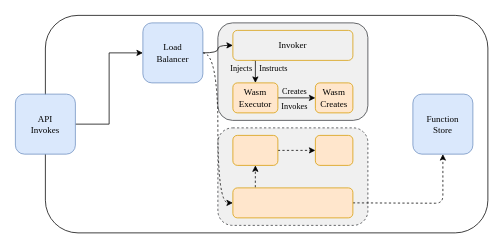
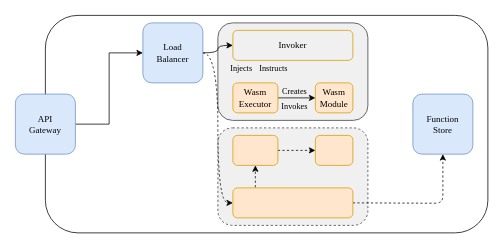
edge "Invoker" -> "Wasm Executor": removed
node "Wasm Creates": label "Wasm Creates" -> "Wasm Module"
node "API Invokes": label "API Invokes" -> "API Gateway"
